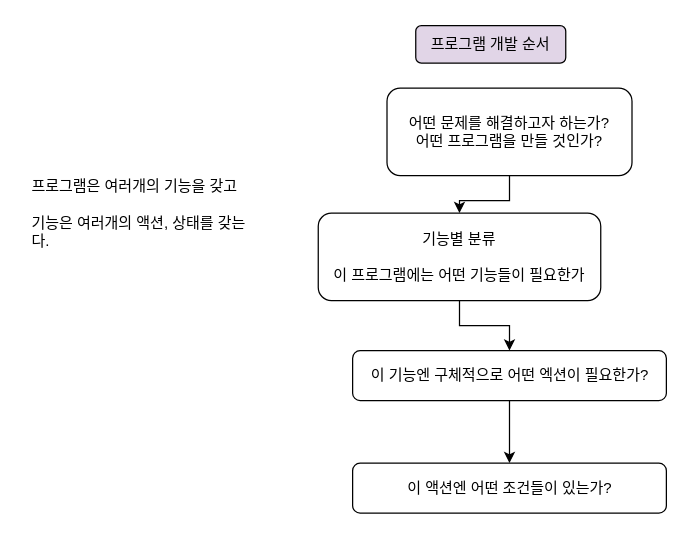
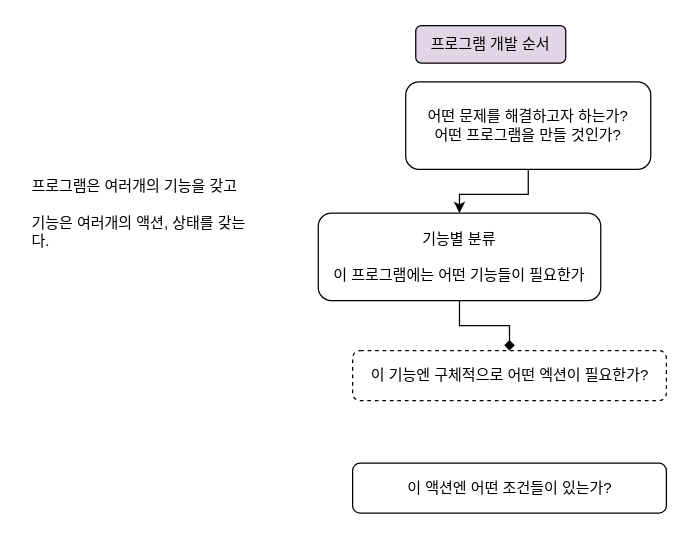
node "어떤 문제를 해결하고자 하는가? 어떤 프로그램을 만들 것인가?": moved (509, 132) -> (528, 126)
edge "기능별 분류 이 프로그램에는 어떤 기능들이 필요한가" -> "이 기능엔 구체적으로 어떤 엑션이 필요한가?": arrowhead classic -> diamond
node "이 기능엔 구체적으로 어떤 엑션이 필요한가?": style solid -> dashed
edge "이 기능엔 구체적으로 어떤 엑션이 필요한가?" -> "이 액션엔 어떤 조건들이 있는가?": removed
